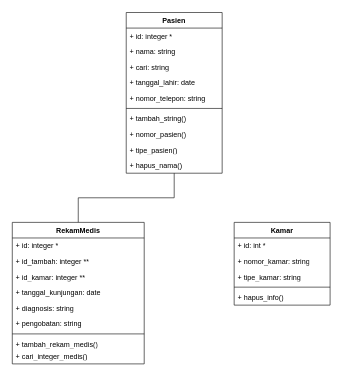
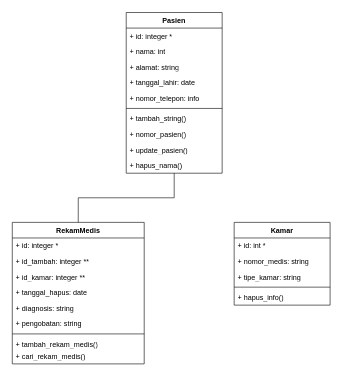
node "+ nama: string": label "+ nama: string" -> "+ nama: int"
node "+ cari: string": label "+ cari: string" -> "+ alamat: string"
node "+ nomor_telepon: string": label "+ nomor_telepon: string" -> "+ nomor_telepon: info"
node "+ tipe_pasien()": label "+ tipe_pasien()" -> "+ update_pasien()"
node "+ nomor_kamar: string": label "+ nomor_kamar: string" -> "+ nomor_medis: string"
node "+ tanggal_kunjungan: date": label "+ tanggal_kunjungan: date" -> "+ tanggal_hapus: date"
node "+ cari_integer_medis()": label "+ cari_integer_medis()" -> "+ cari_rekam_medis()"
